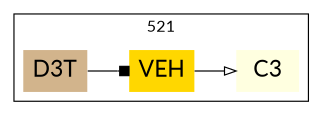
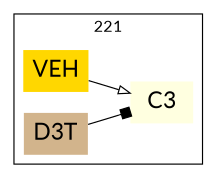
cluster "521": label "521" -> "221"
edge "D3T" -> "VEH": now "D3T" -> "C3"
